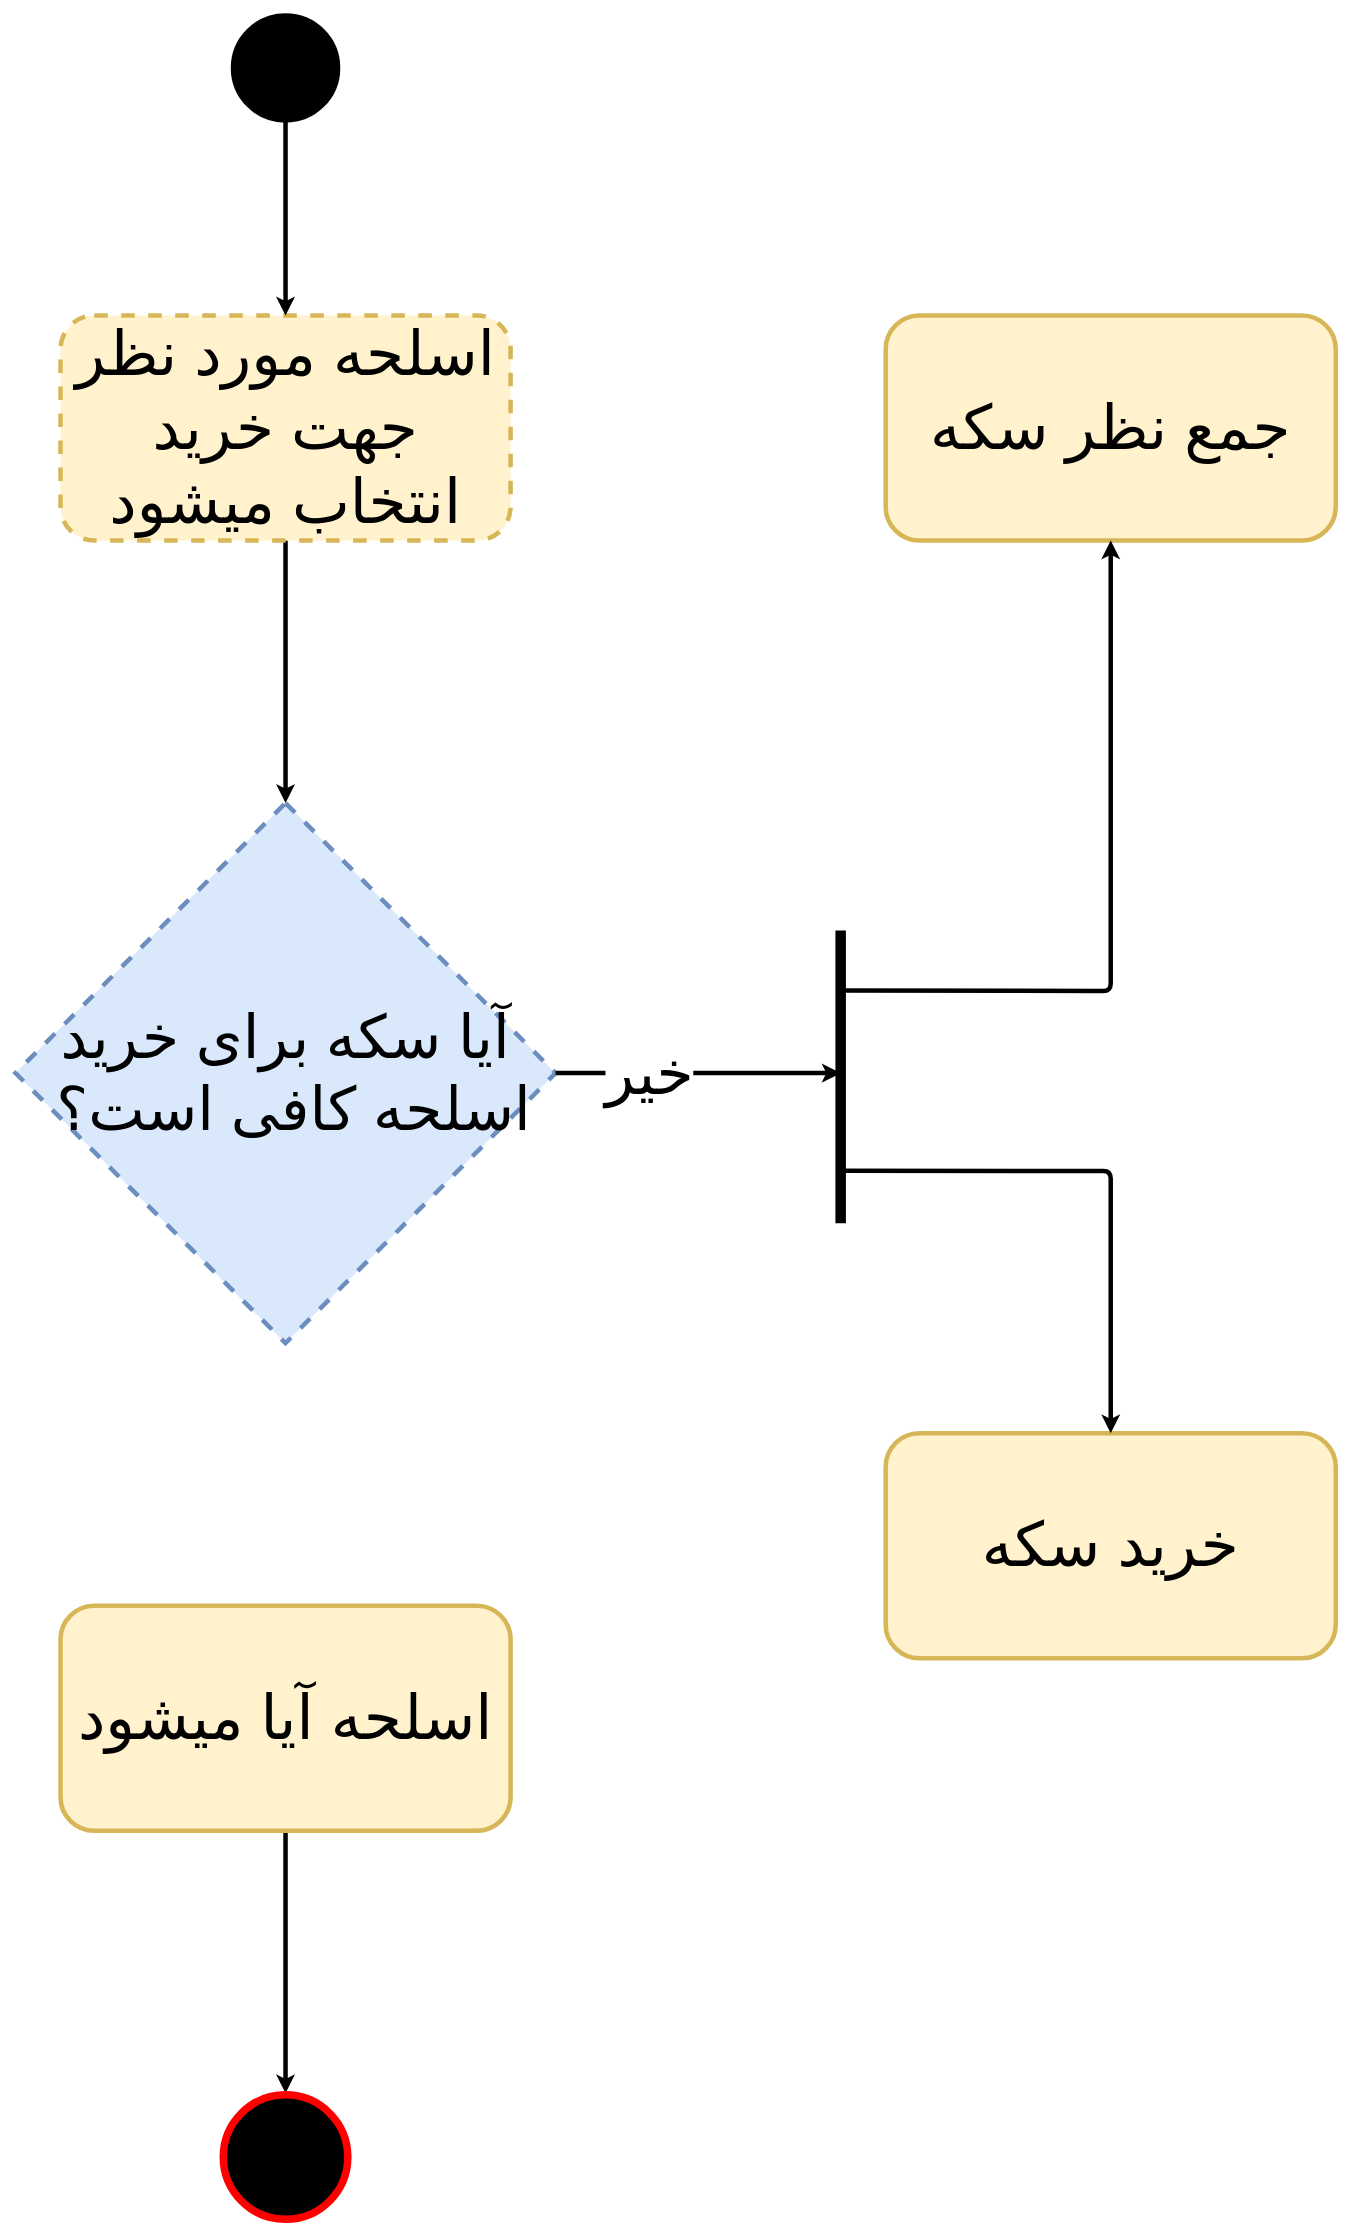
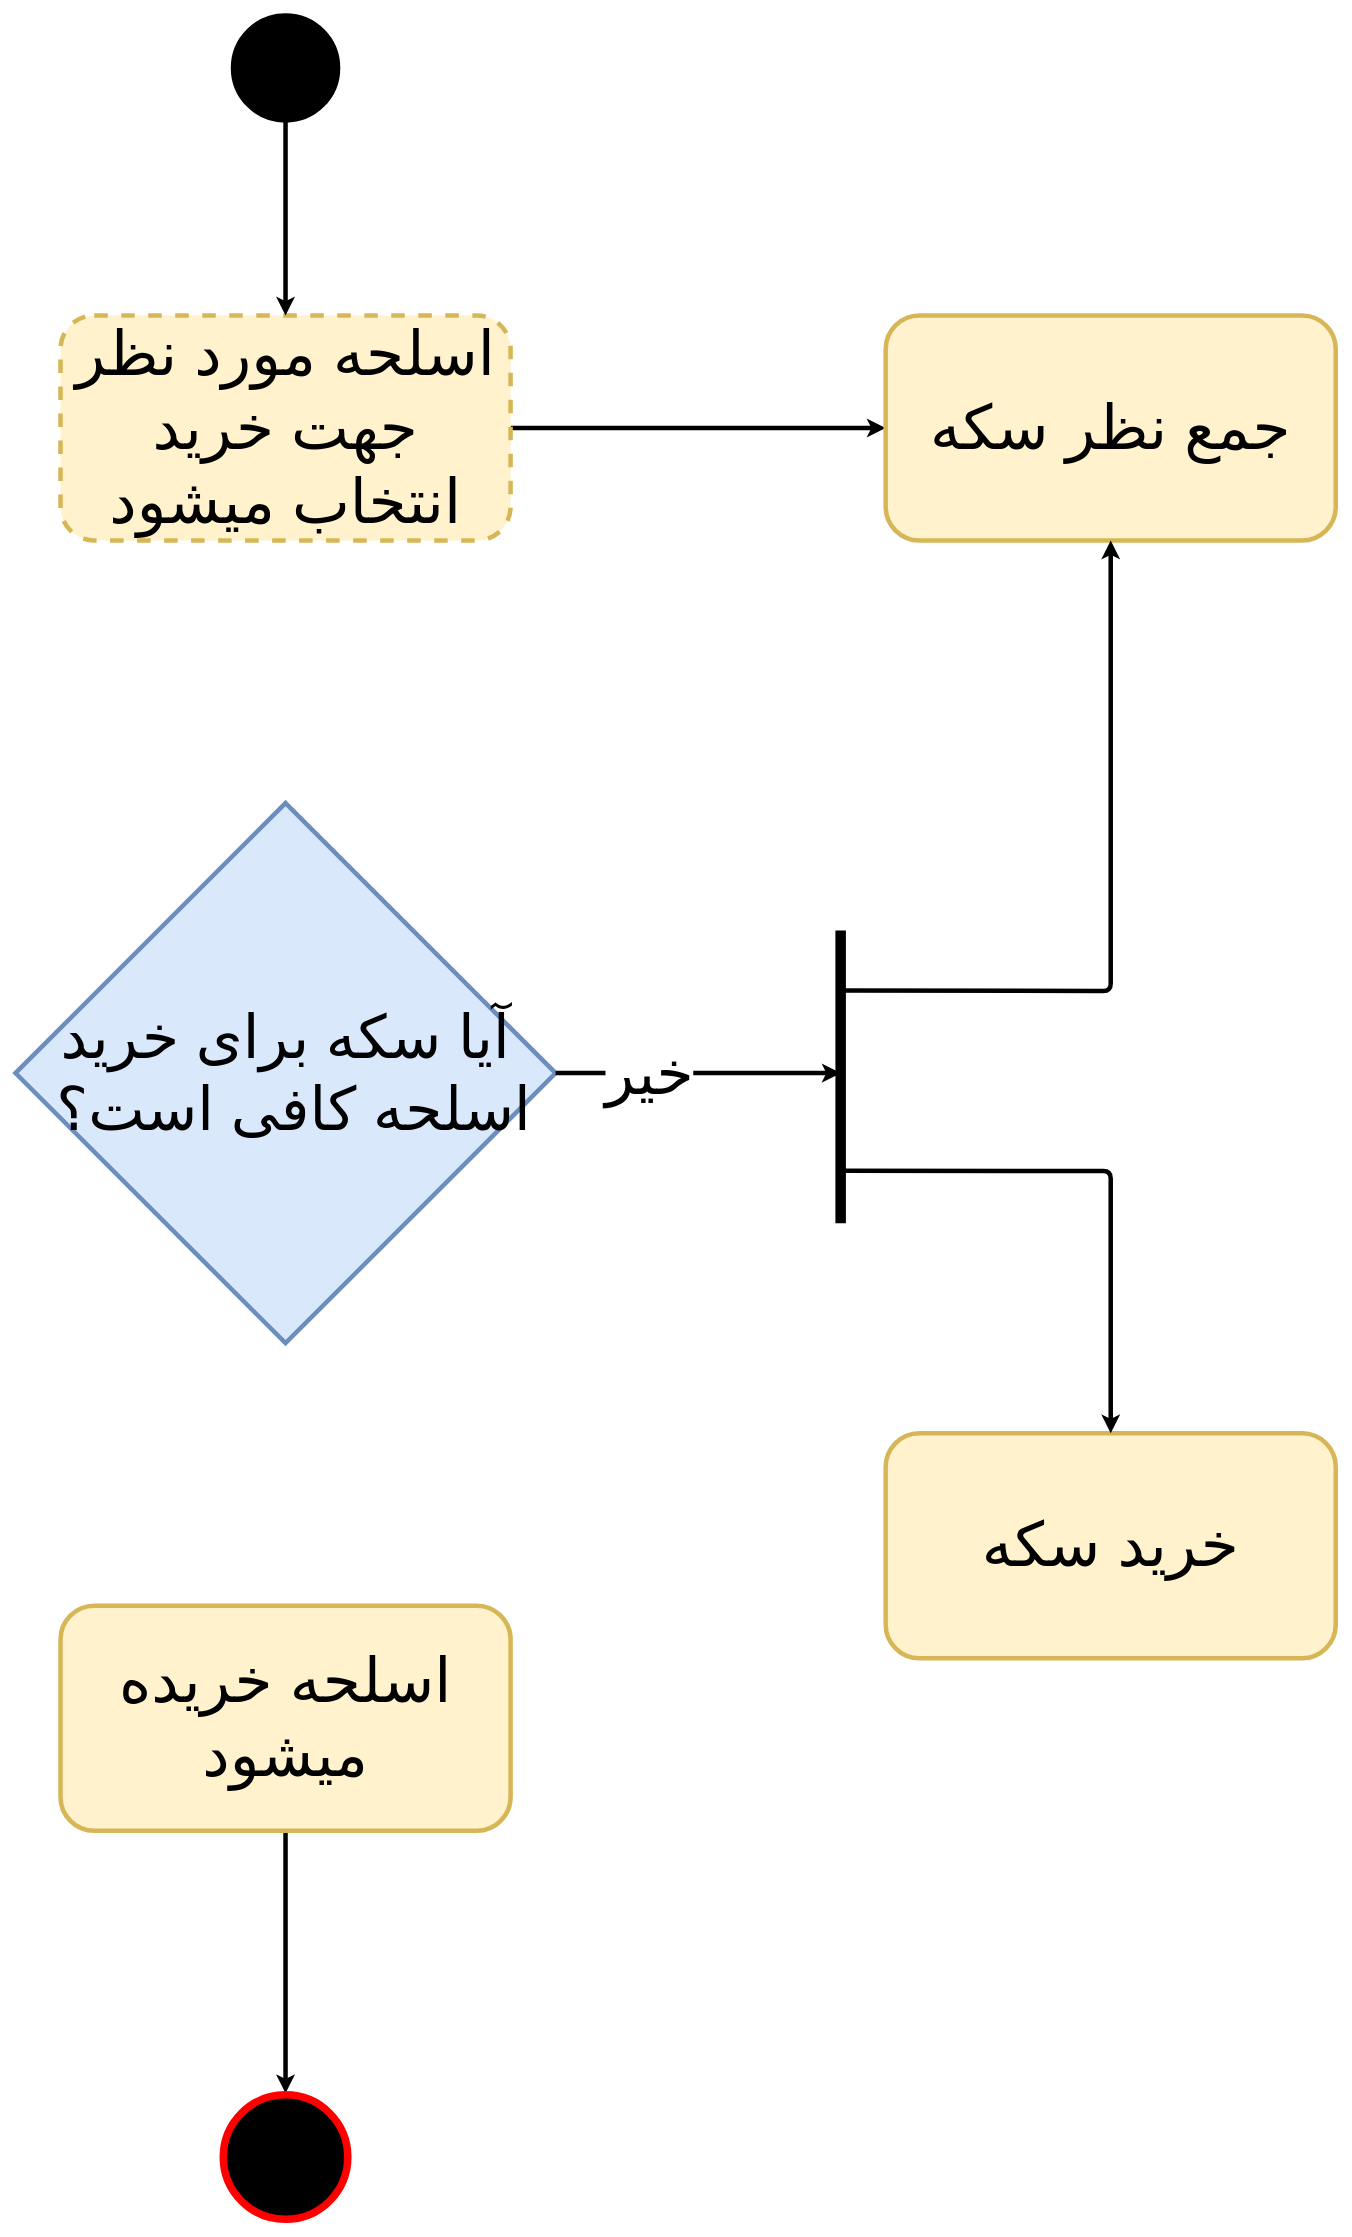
edge "اسلحه مورد نظر جهت خرید انتخاب میشود" -> "آیا سکه برای خرید اسلحه کافی است؟": now "اسلحه مورد نظر جهت خرید انتخاب میشود" -> "جمع نظر سکه"
node "آیا سکه برای خرید اسلحه کافی است؟": style dashed -> solid
node "اسلحه آیا میشود": label "اسلحه آیا میشود" -> "اسلحه خریده میشود"
